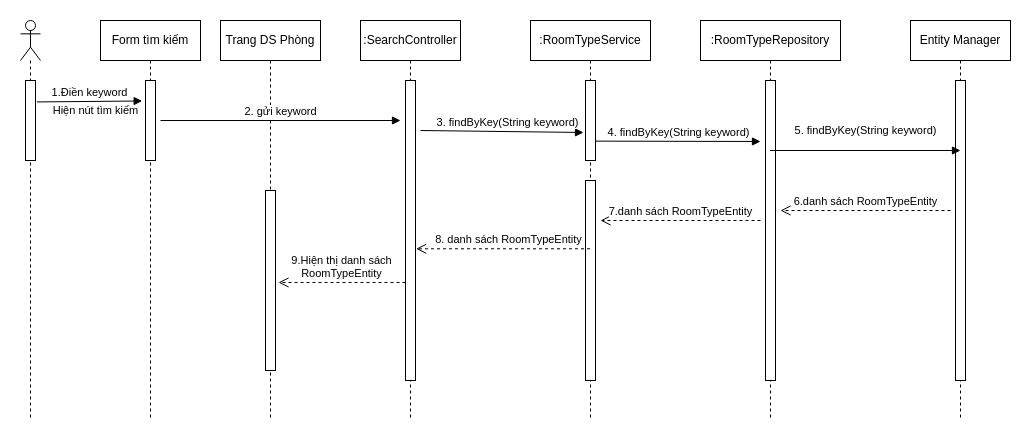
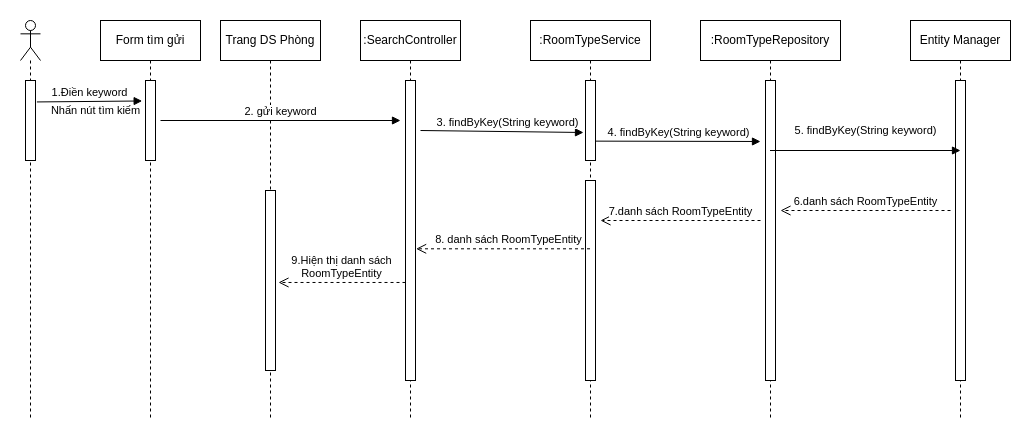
node "Form tìm kiếm": label "Form tìm kiếm" -> "Form tìm gửi"
node "Hiện nút tìm kiếm": label "Hiện nút tìm kiếm" -> "Nhấn nút tìm kiếm"
